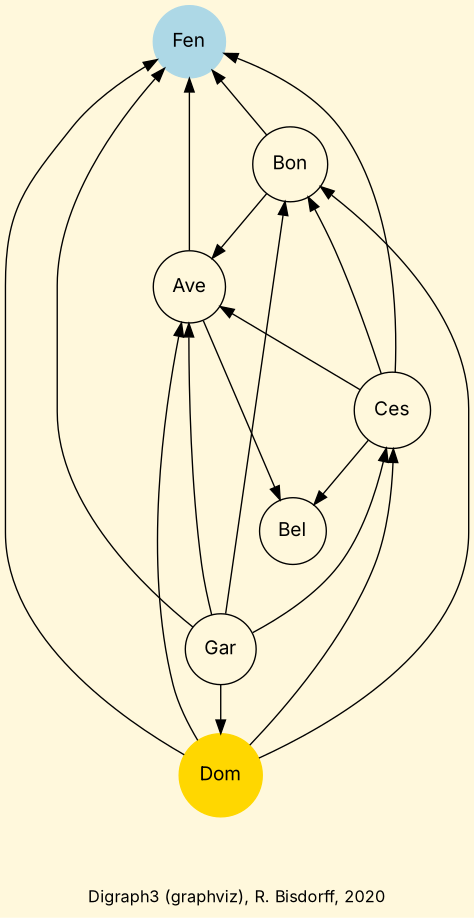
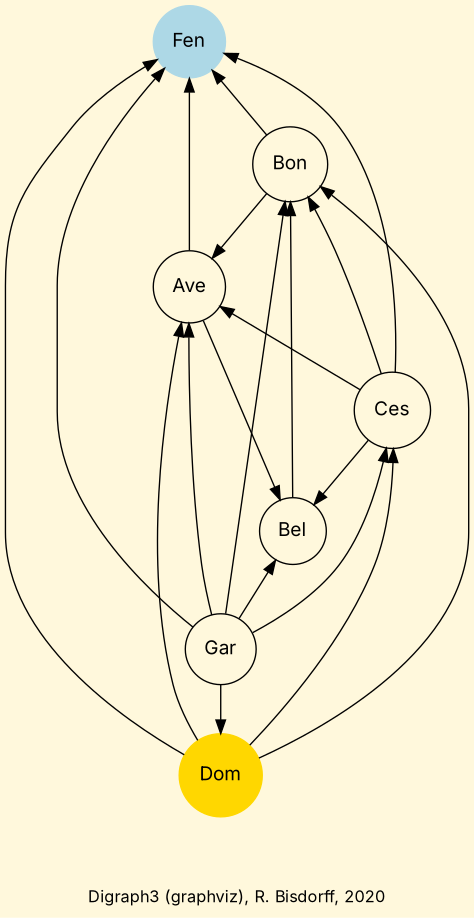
edge "Bel" -> "Bon": added
edge "Gar" -> "Bel": added
